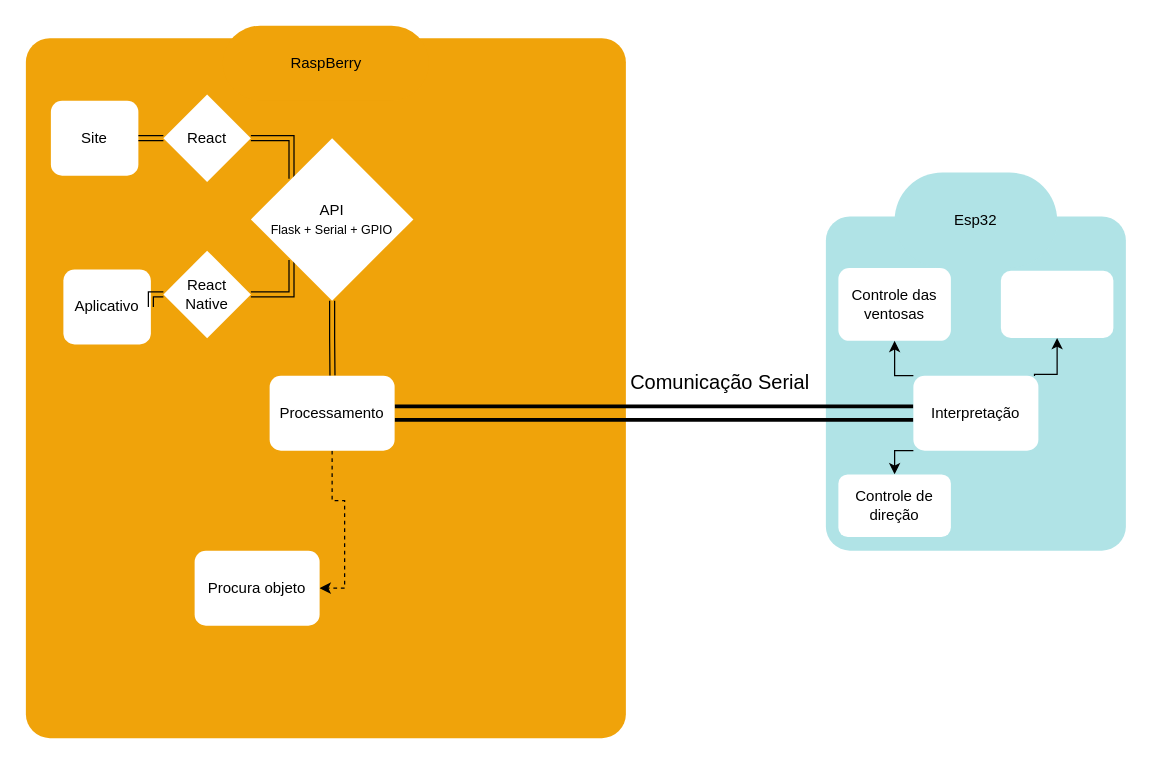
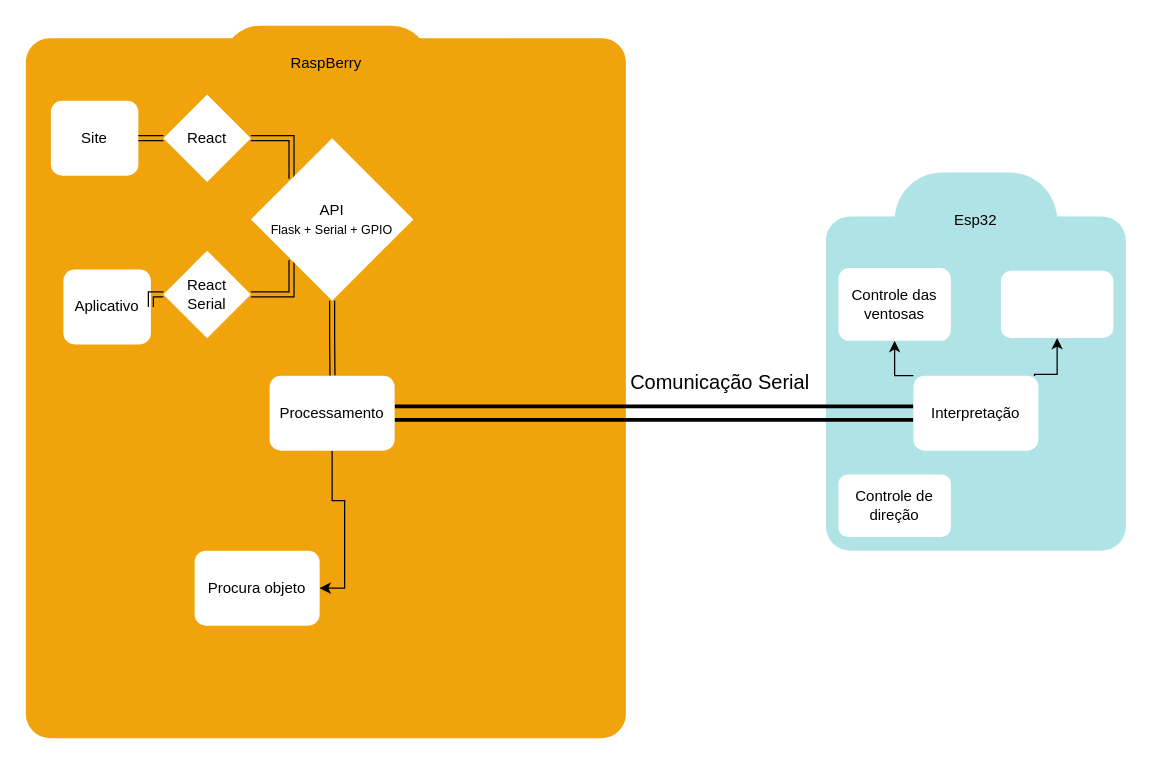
node "React Native": label "React Native" -> "React Serial"
edge "Interpretação" -> "Controle de direção": removed
edge "Processamento" -> "Procura objeto": style dashed -> solid
